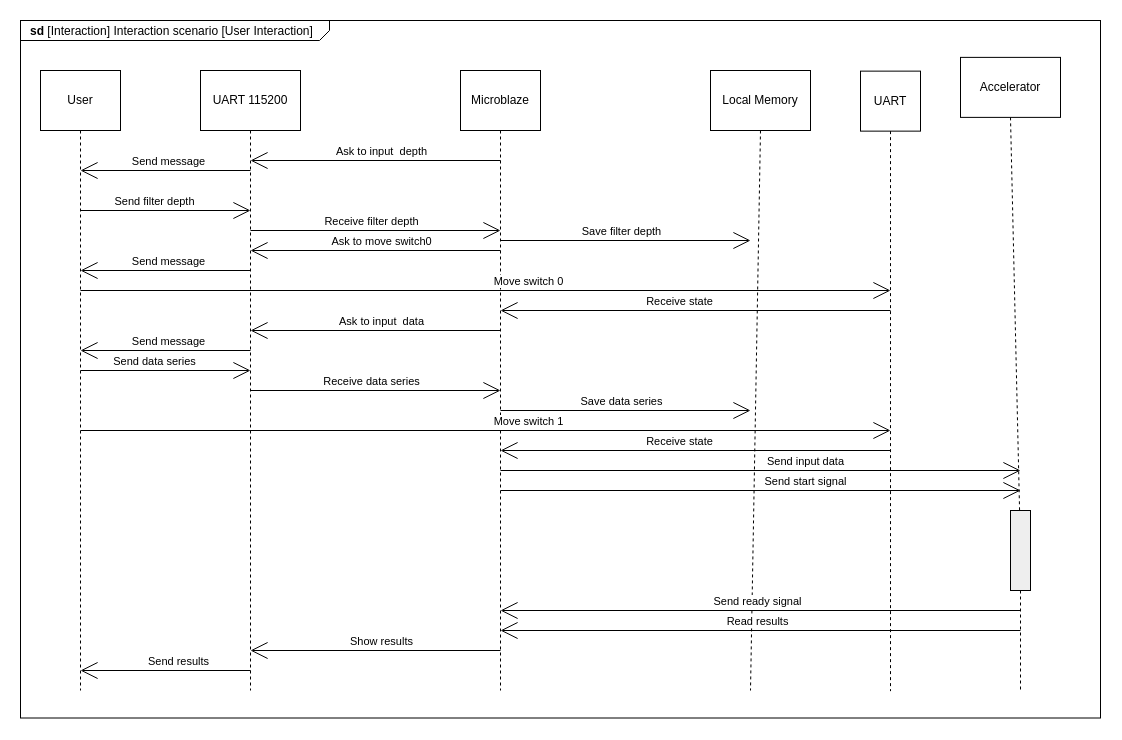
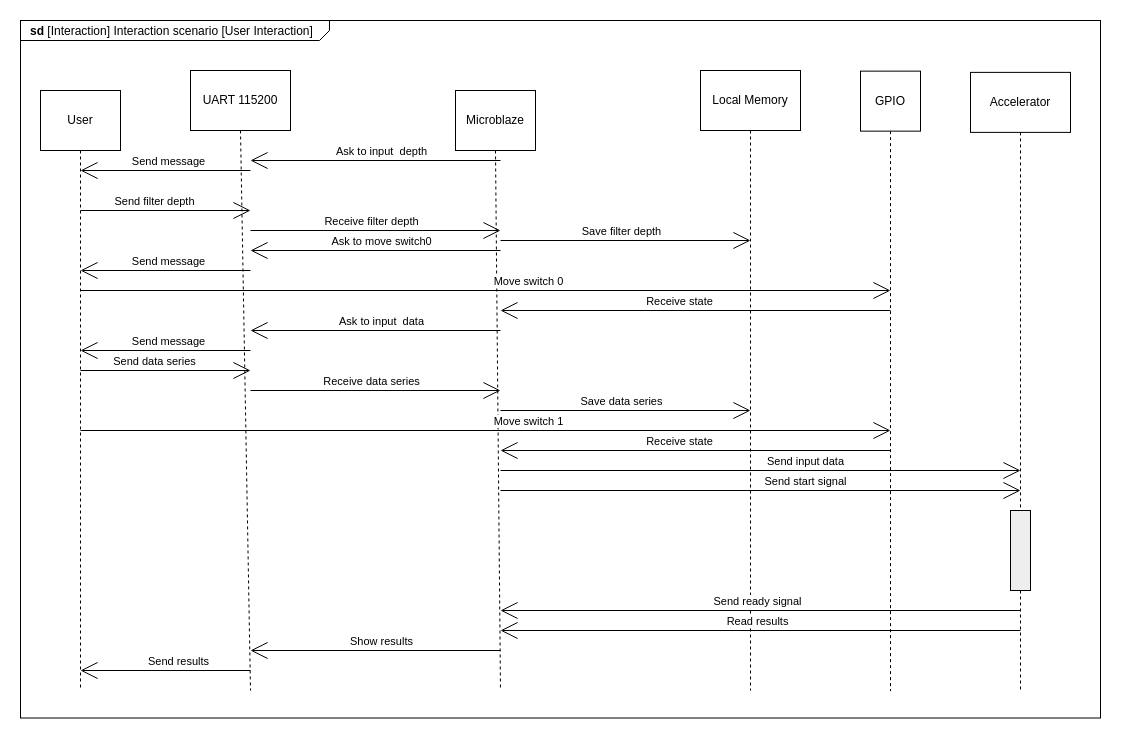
node "Accelerator": moved (1011, 87) -> (1021, 102)
node "User": moved (81, 101) -> (81, 121)
node "UART 115200": moved (251, 101) -> (241, 101)
node "Microblaze": moved (501, 101) -> (496, 121)
node "Local Memory": moved (761, 101) -> (751, 101)
node "UART": label "UART" -> "GPIO"
